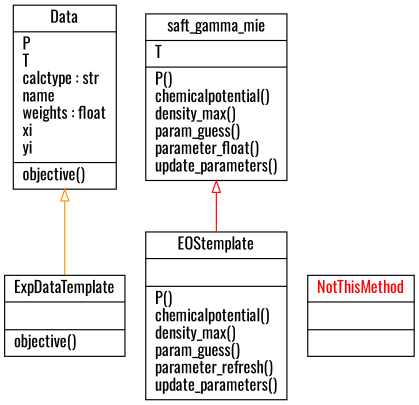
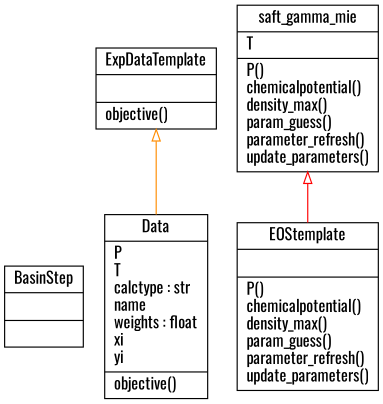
node "saft_gamma_mie": text "parameter_float()" -> "parameter_refresh()"
edge "ExpDataTemplate" -> "Data": reversed
node "BasinStep": added
node "NotThisMethod": removed
